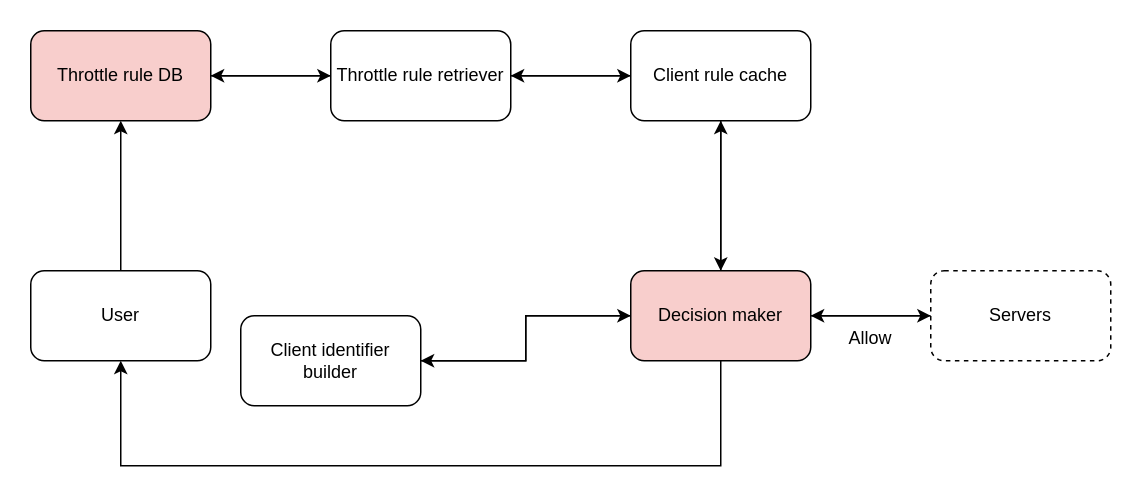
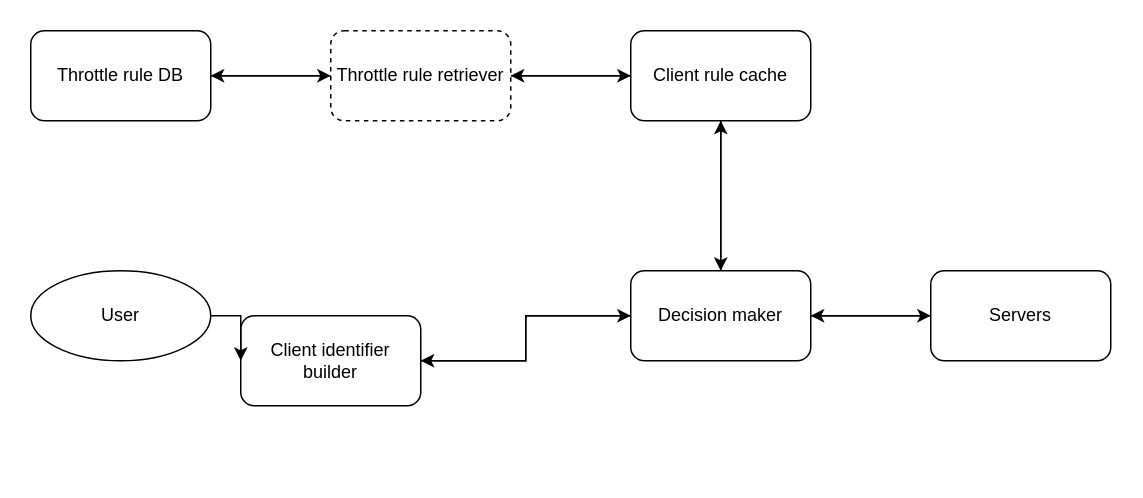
node "Throttle rule DB": fillcolor #f8cecc -> #ffffff
node "Throttle rule retriever": style solid -> dashed
edge "User" -> "Throttle rule DB": now "User" -> "Client identifier builder"
node "User": shape rounded rectangle -> ellipse
node "Decision maker": fillcolor #f8cecc -> #ffffff
node "Servers": style dashed -> solid
node "Allow": removed
edge "Decision maker" -> "User": removed
